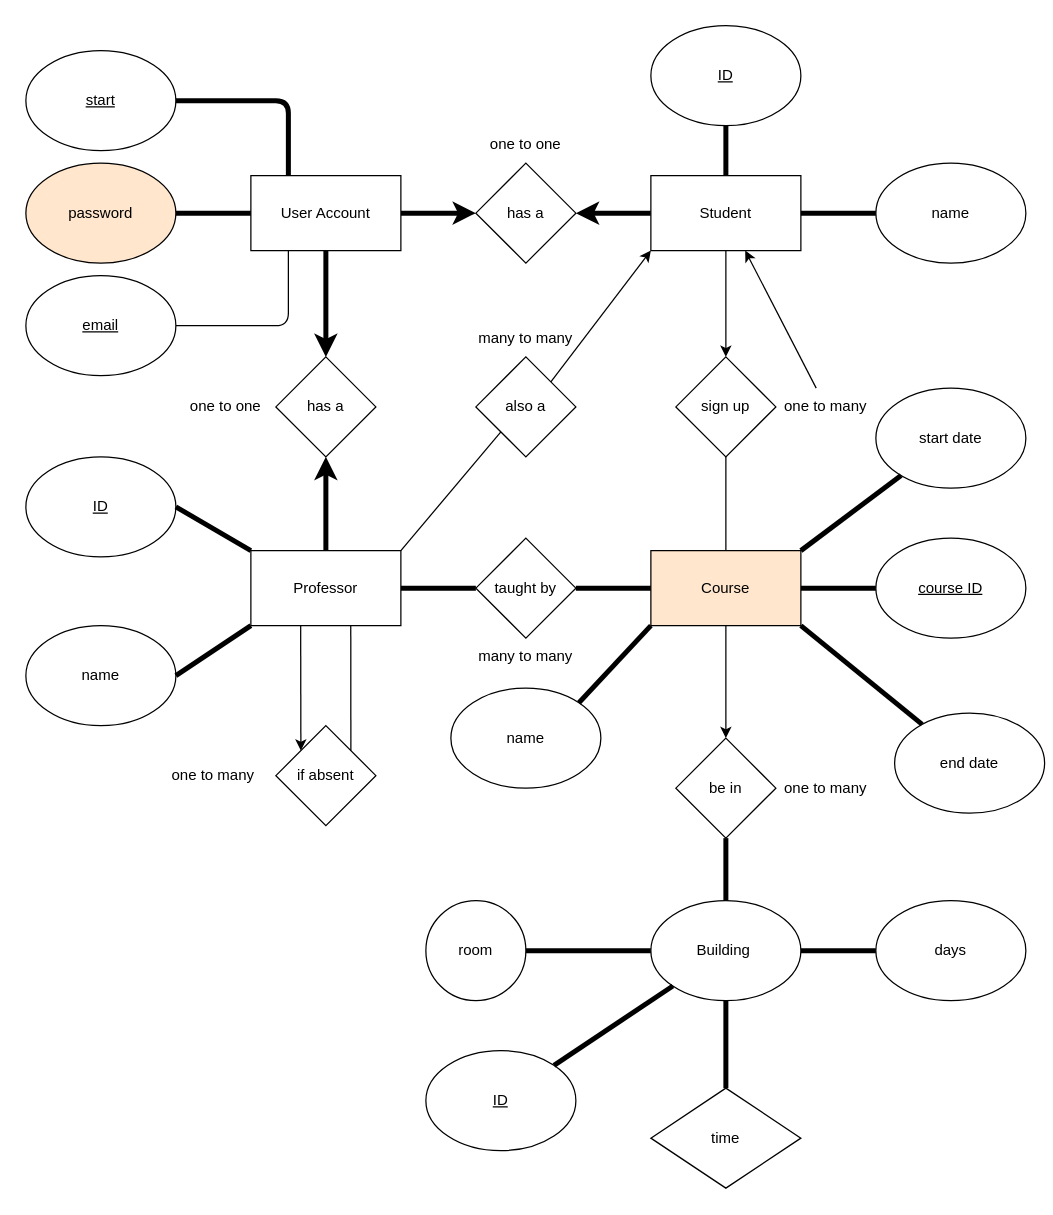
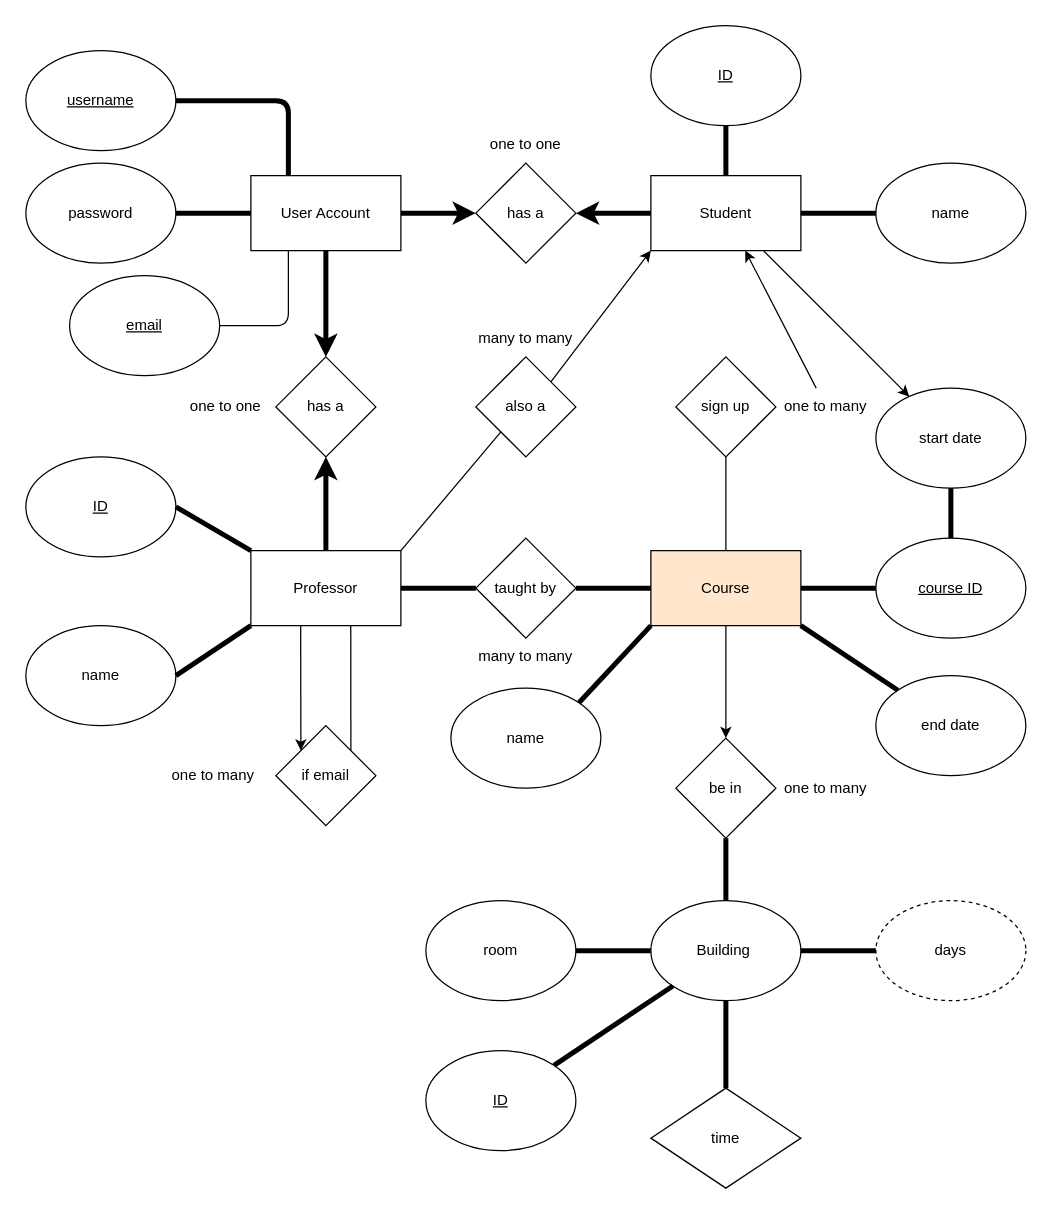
node "start": label "start" -> "username"
node "password": fillcolor #ffe6cc -> #ffffff
edge "Student" -> "sign up": now "Student" -> "start date"
node "email": moved (101, 326) -> (144, 326)
edge "start date" -- "Course": now "start date" -- "course ID"
node "end date": moved (969, 763) -> (951, 726)
node "if absent": label "if absent" -> "if email"
node "room": size 100x100 -> 150x100
node "days": style solid -> dashed
